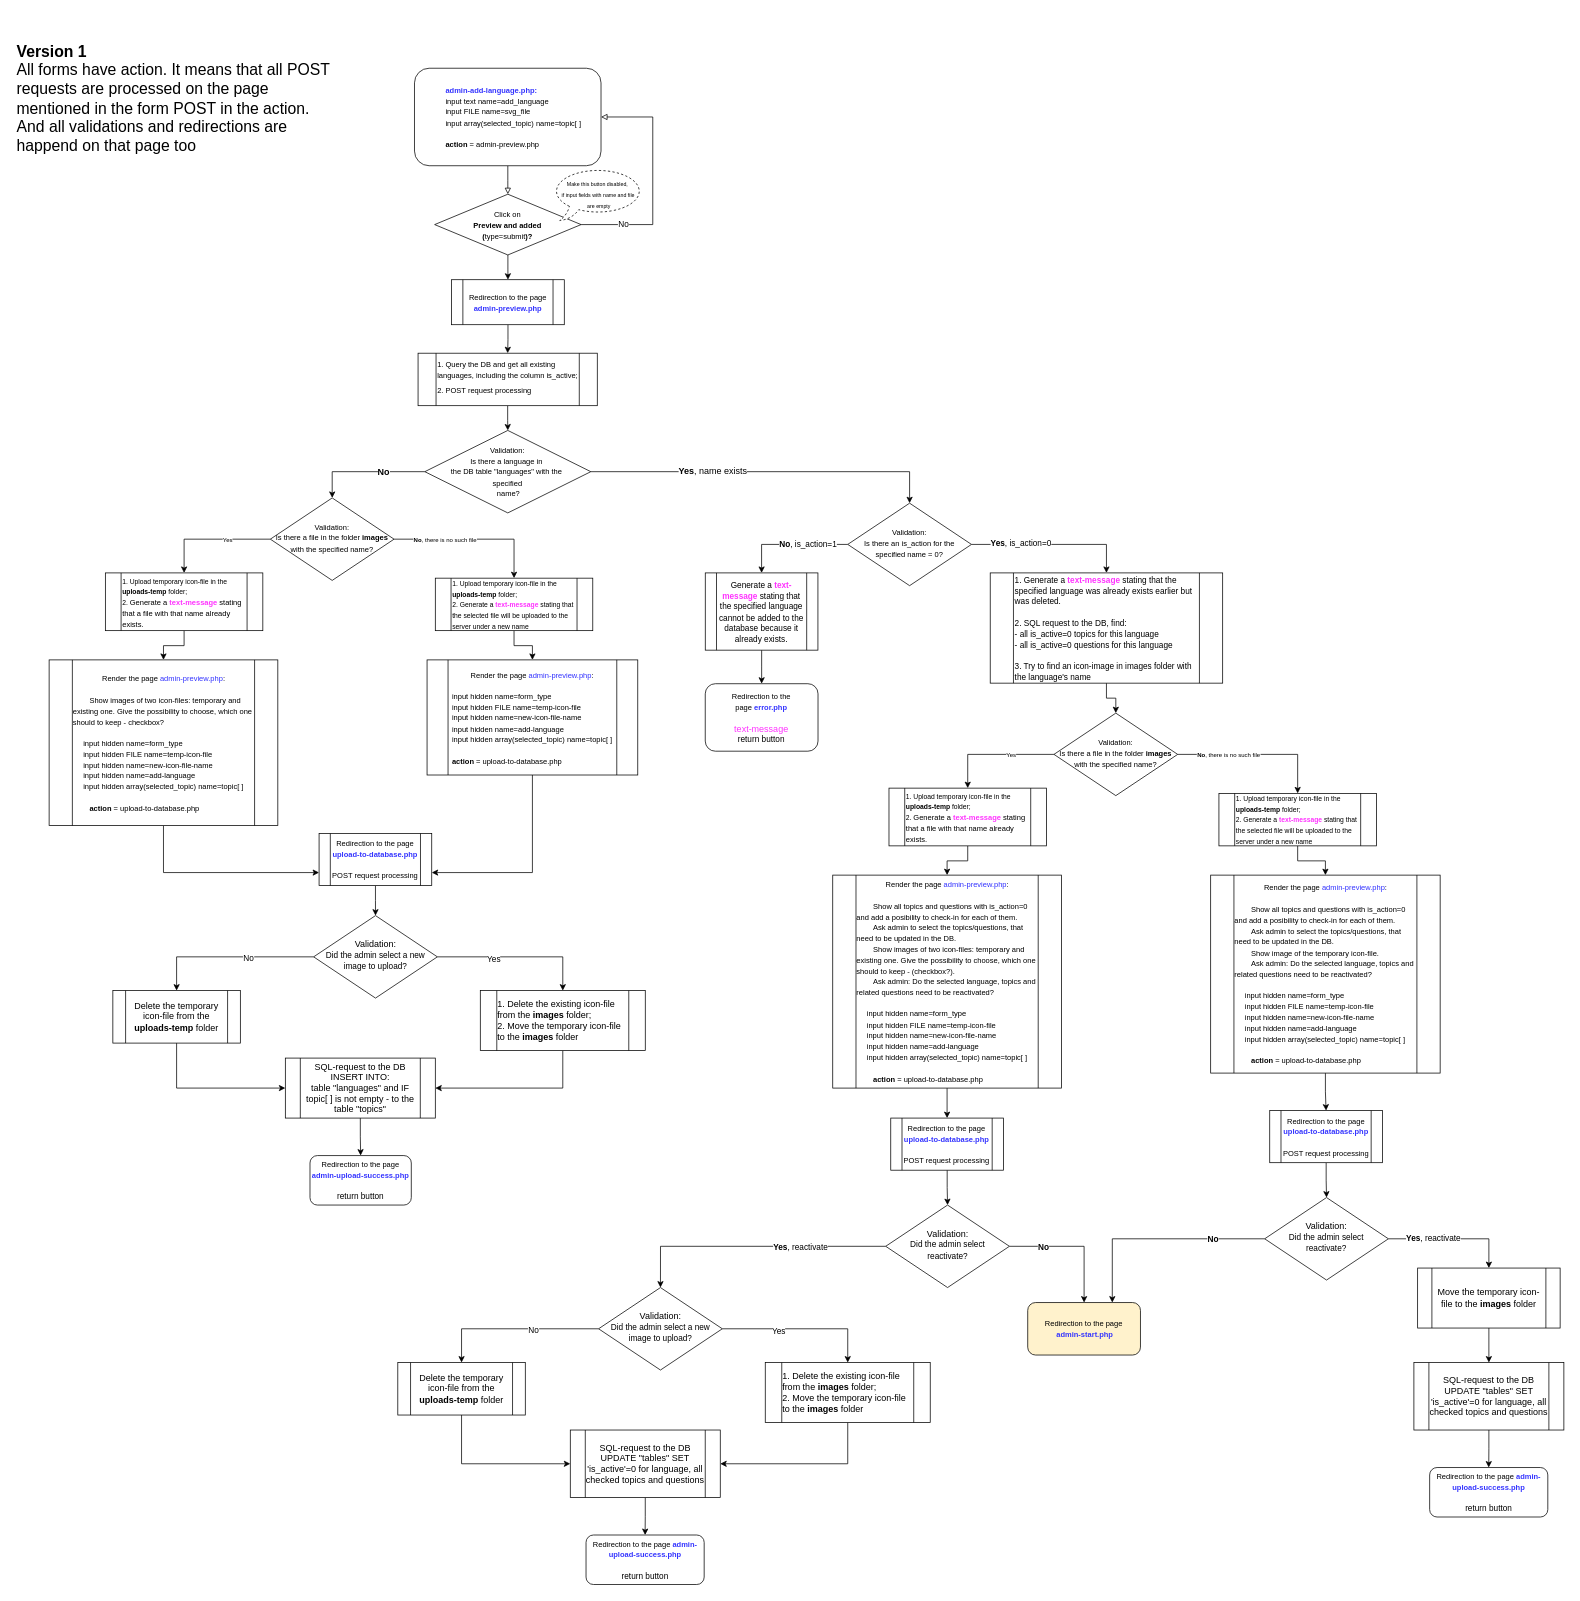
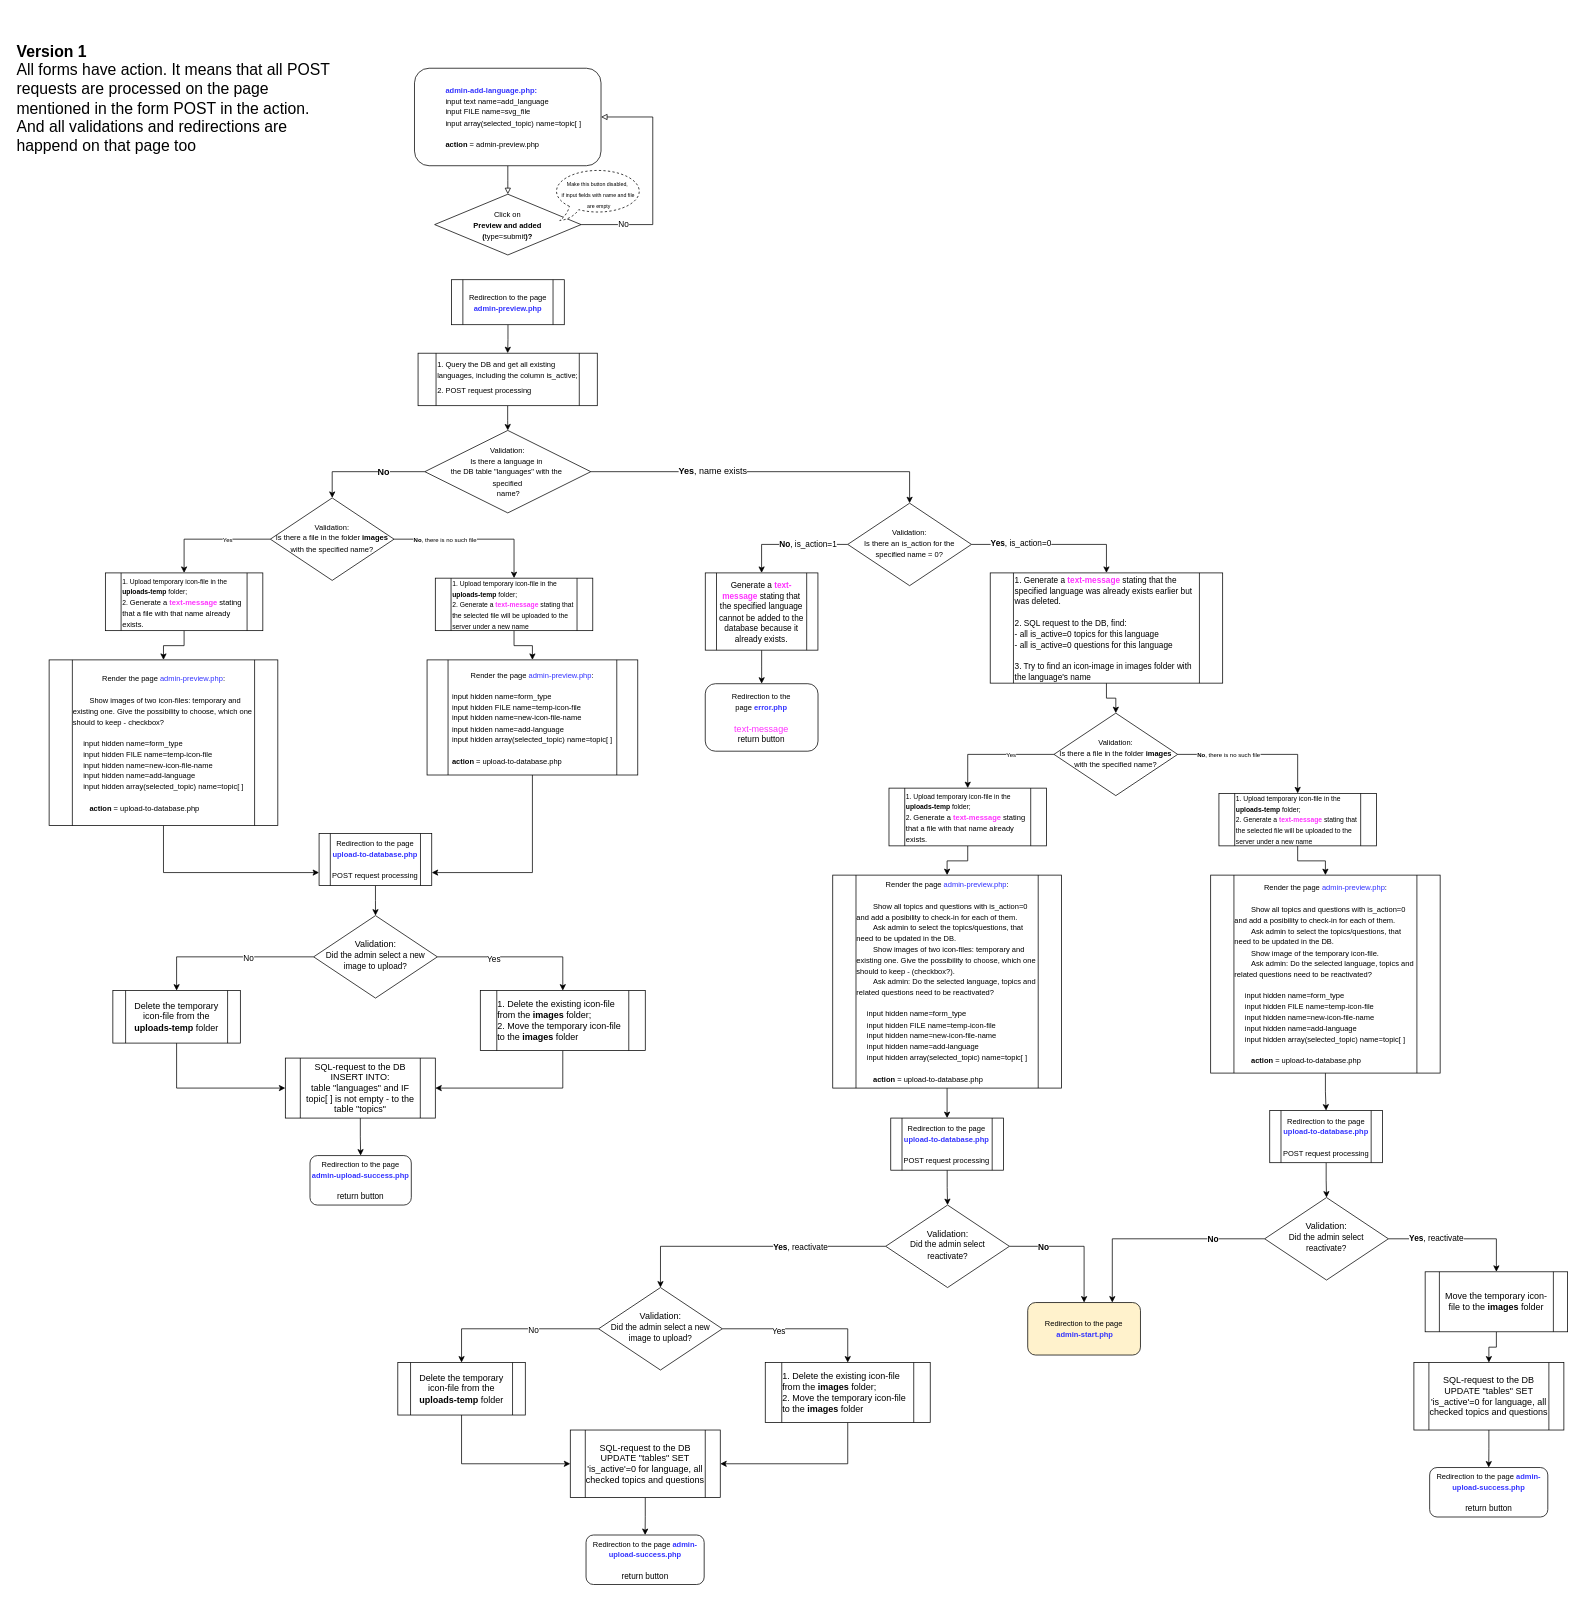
edge "Click on Preview and added (type=submit)?" -> "Redirection to the page admin-preview.php": removed
node "Move the temporary icon-file to the images folder": moved (1489, 1298) -> (1497, 1302)
